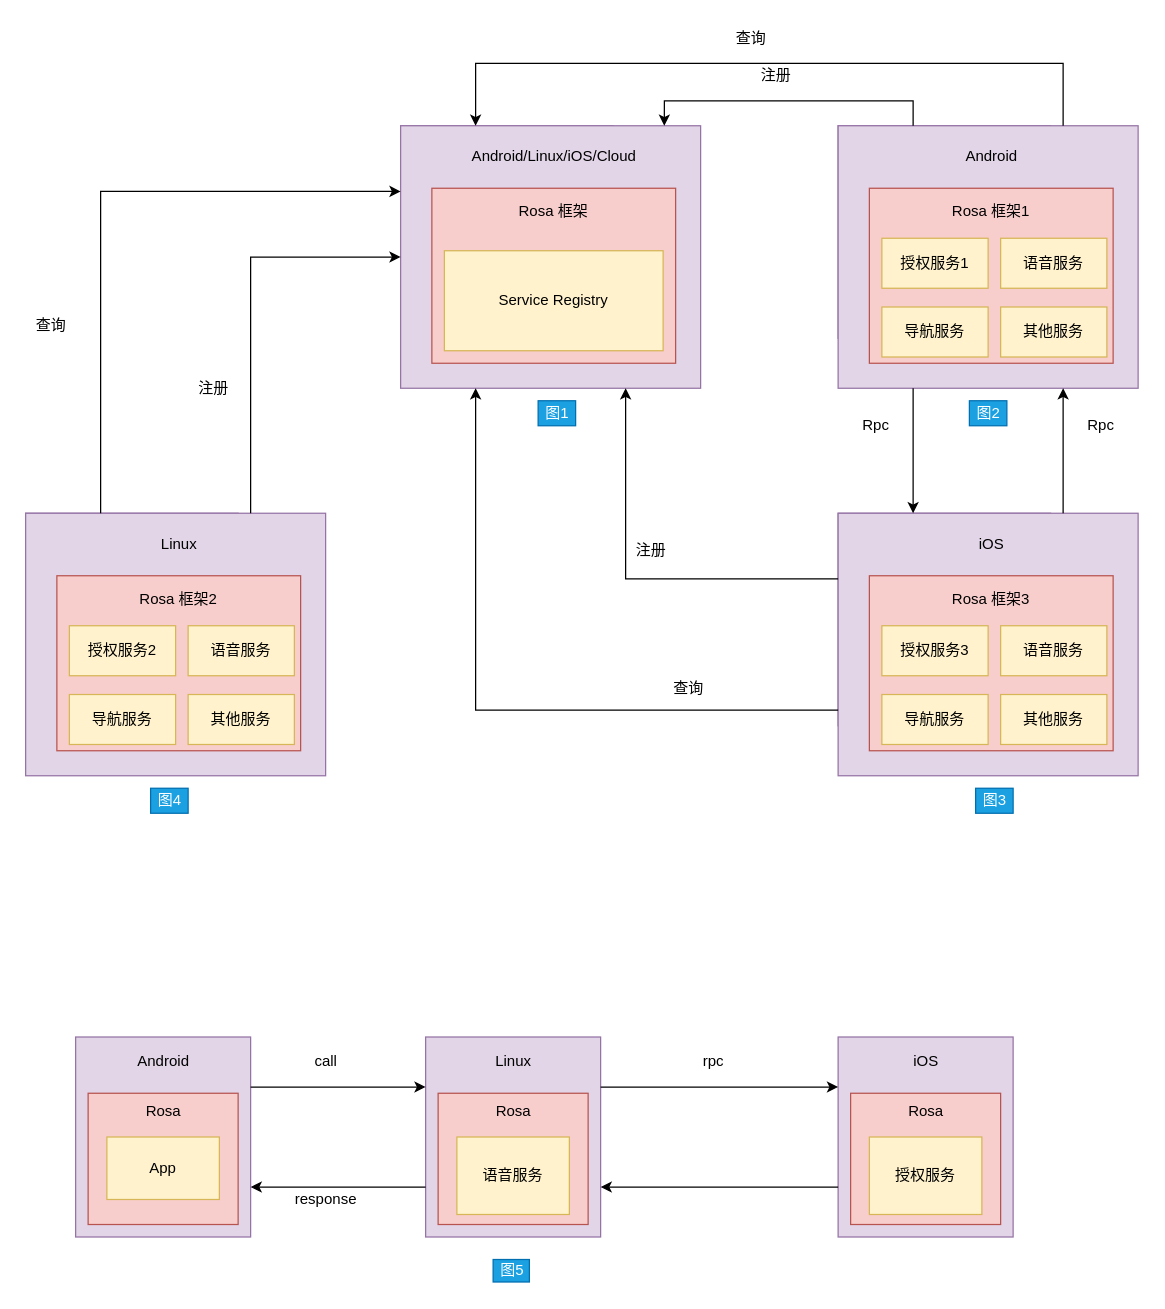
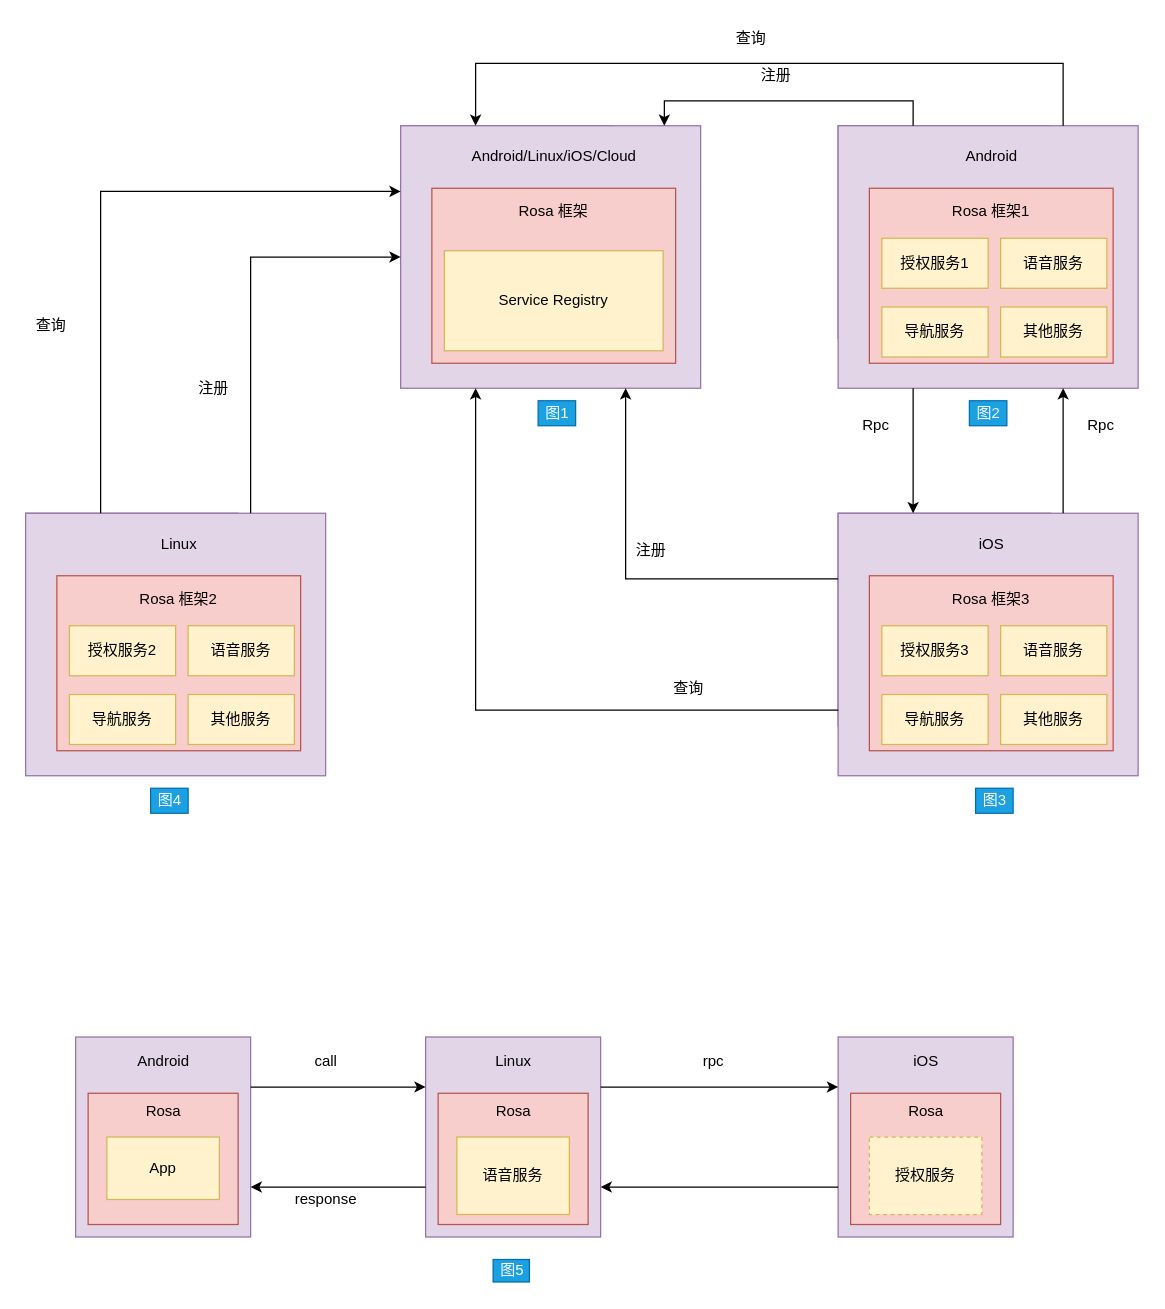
node "授权服务": style solid -> dashed
